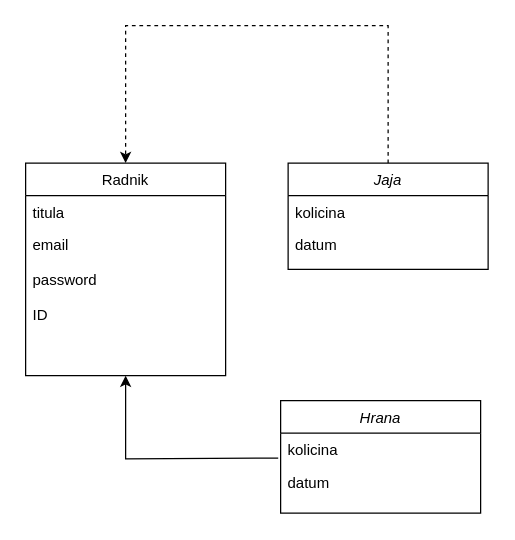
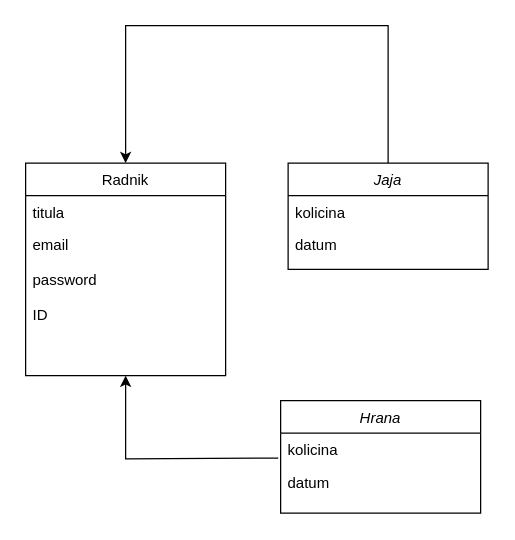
edge "Jaja" -> "Radnik": style dashed -> solid
